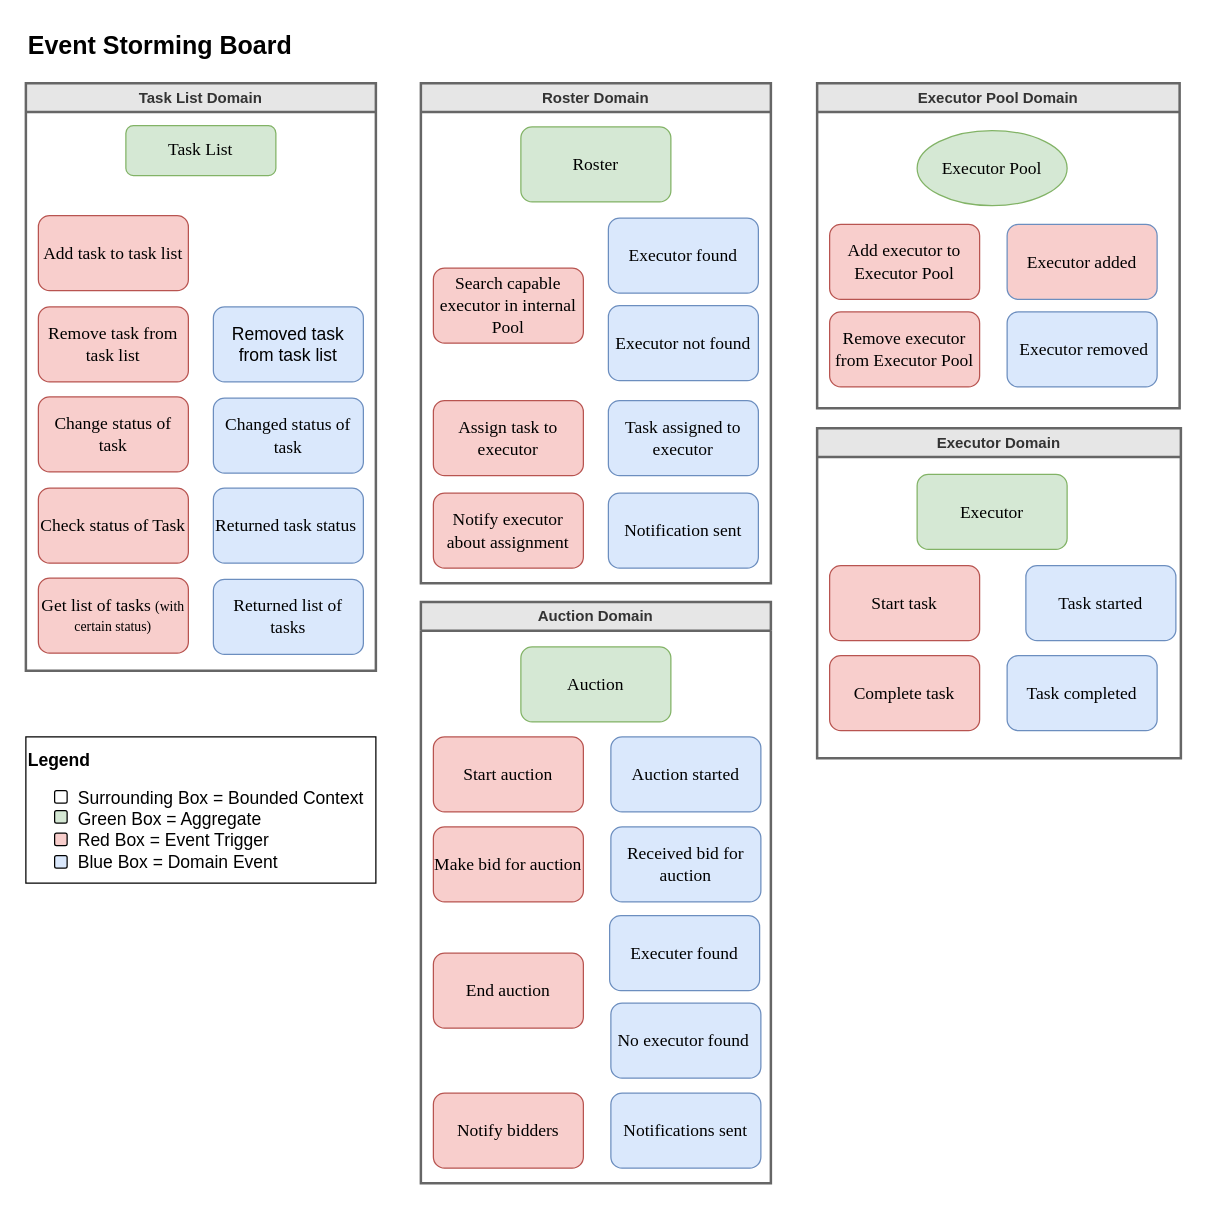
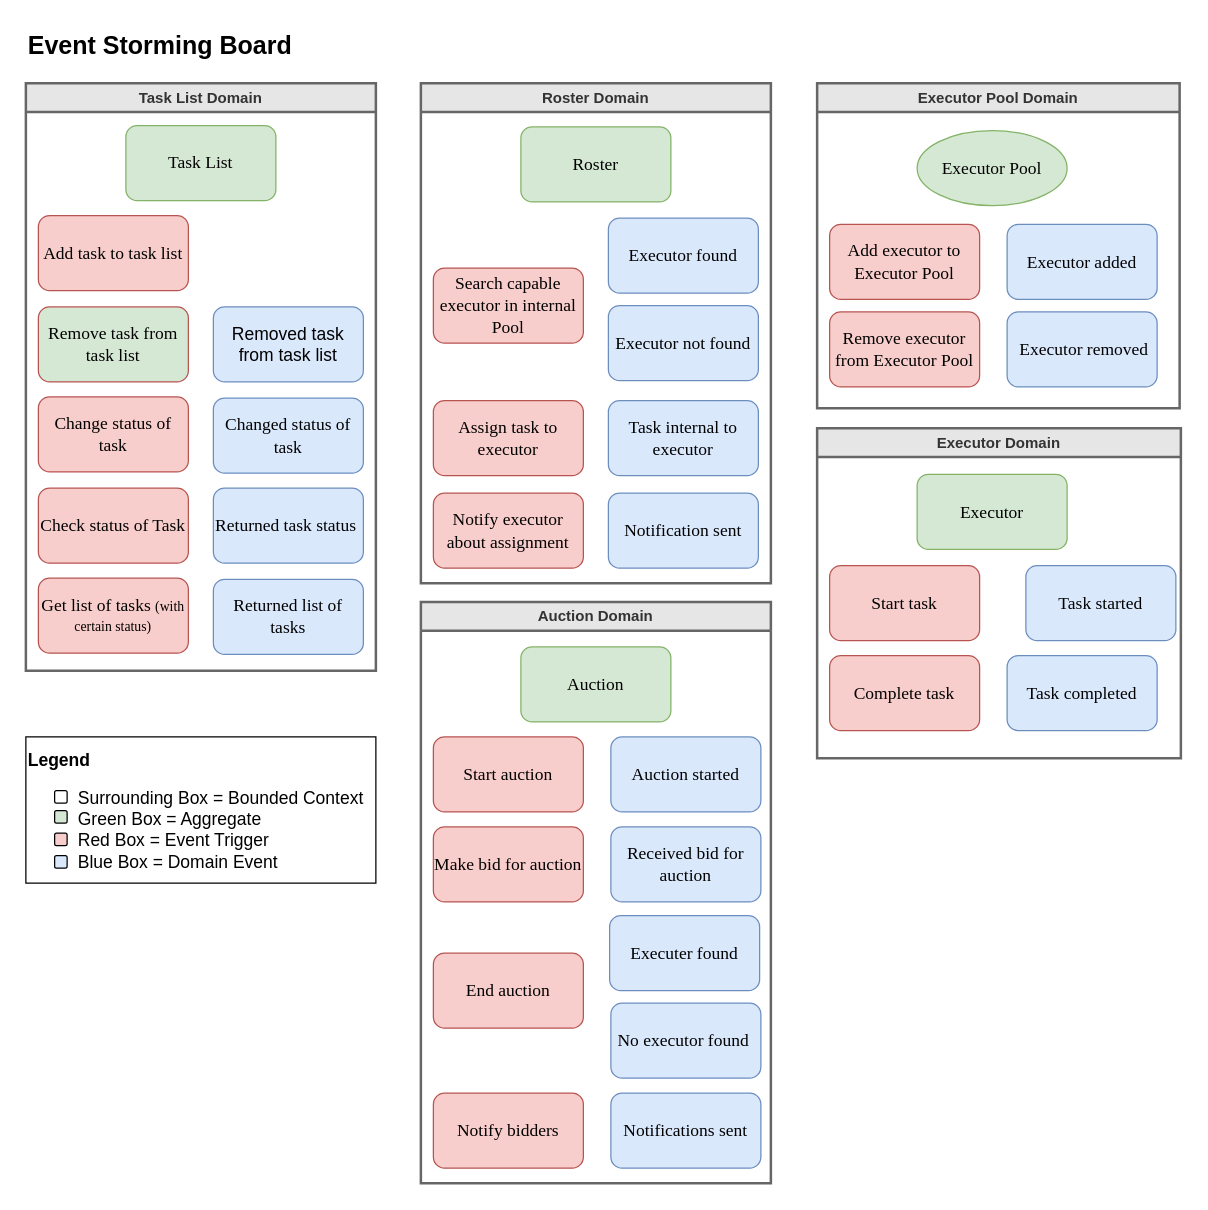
node "Task List": size 150x50 -> 150x75
node "Executor added": fillcolor #f8cecc -> #dae8fc
node "Remove task from task list": fillcolor #f8cecc -> #d5e8d4
node "Task assigned to executor": label "Task assigned to executor" -> "Task internal to executor"
